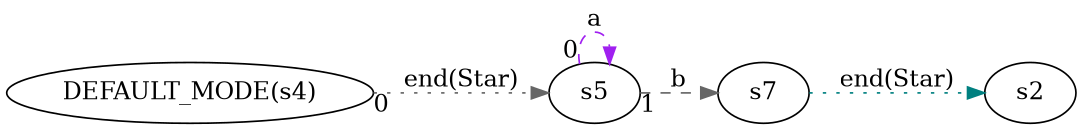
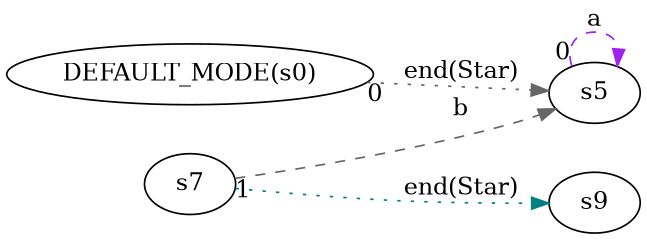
node "DEFAULT_MODE(s4)": label "DEFAULT_MODE(s4)" -> "DEFAULT_MODE(s0)"
edge "s5" -> "s7": reversed
node "s2": label "s2" -> "s9"
